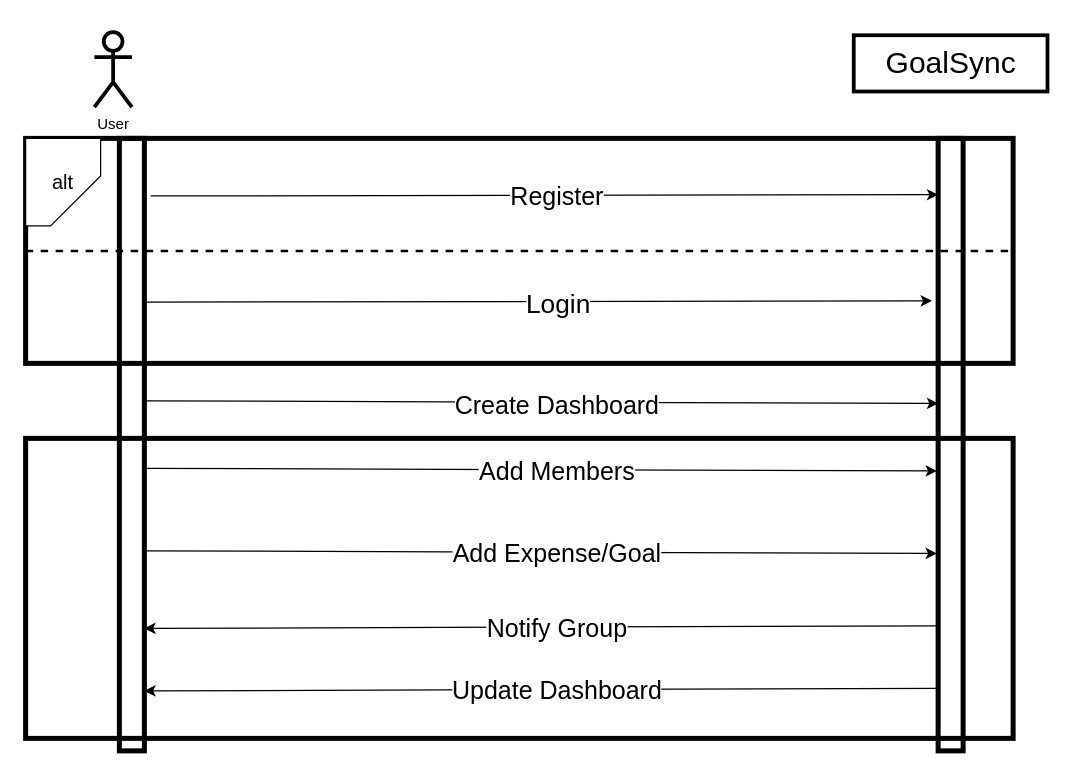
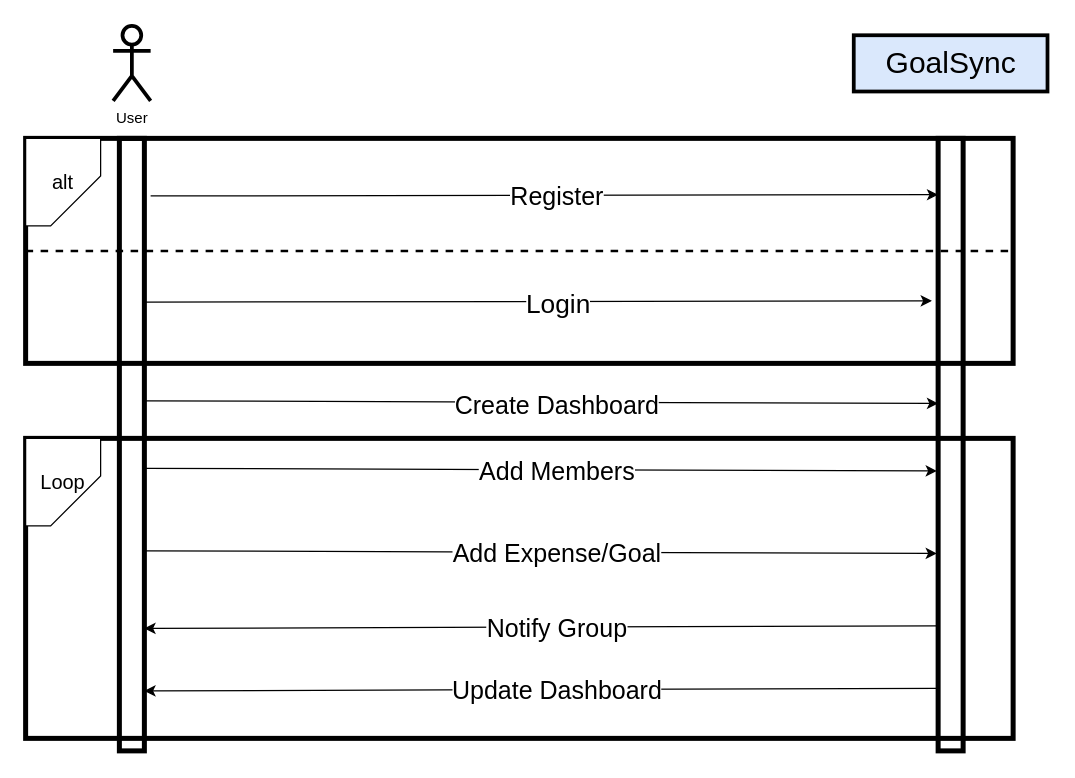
node "GoalSync": fillcolor #ffffff -> #dae8fc
node "User": moved (113, 69) -> (132, 63)
node "Loop": added
